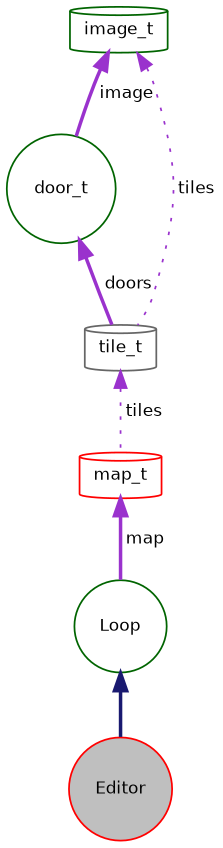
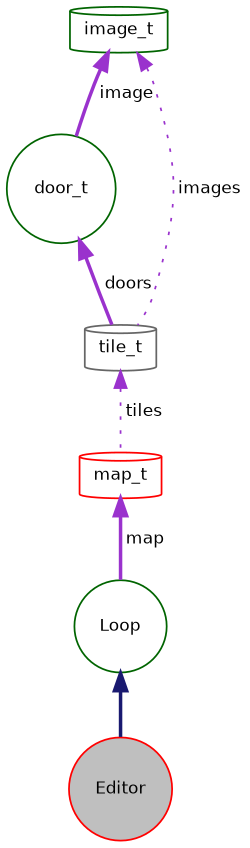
edge "tile_t" -> "image_t": label " tiles" -> " images"
